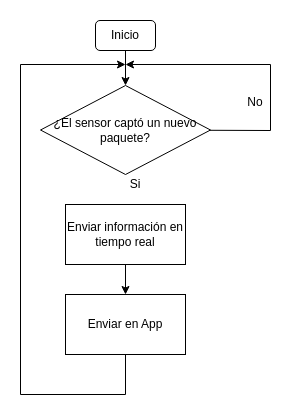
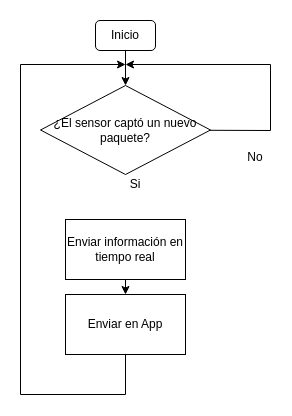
node "No": moved (256, 103) -> (256, 158)
node "Enviar información en tiempo real": moved (126, 235) -> (126, 250)
